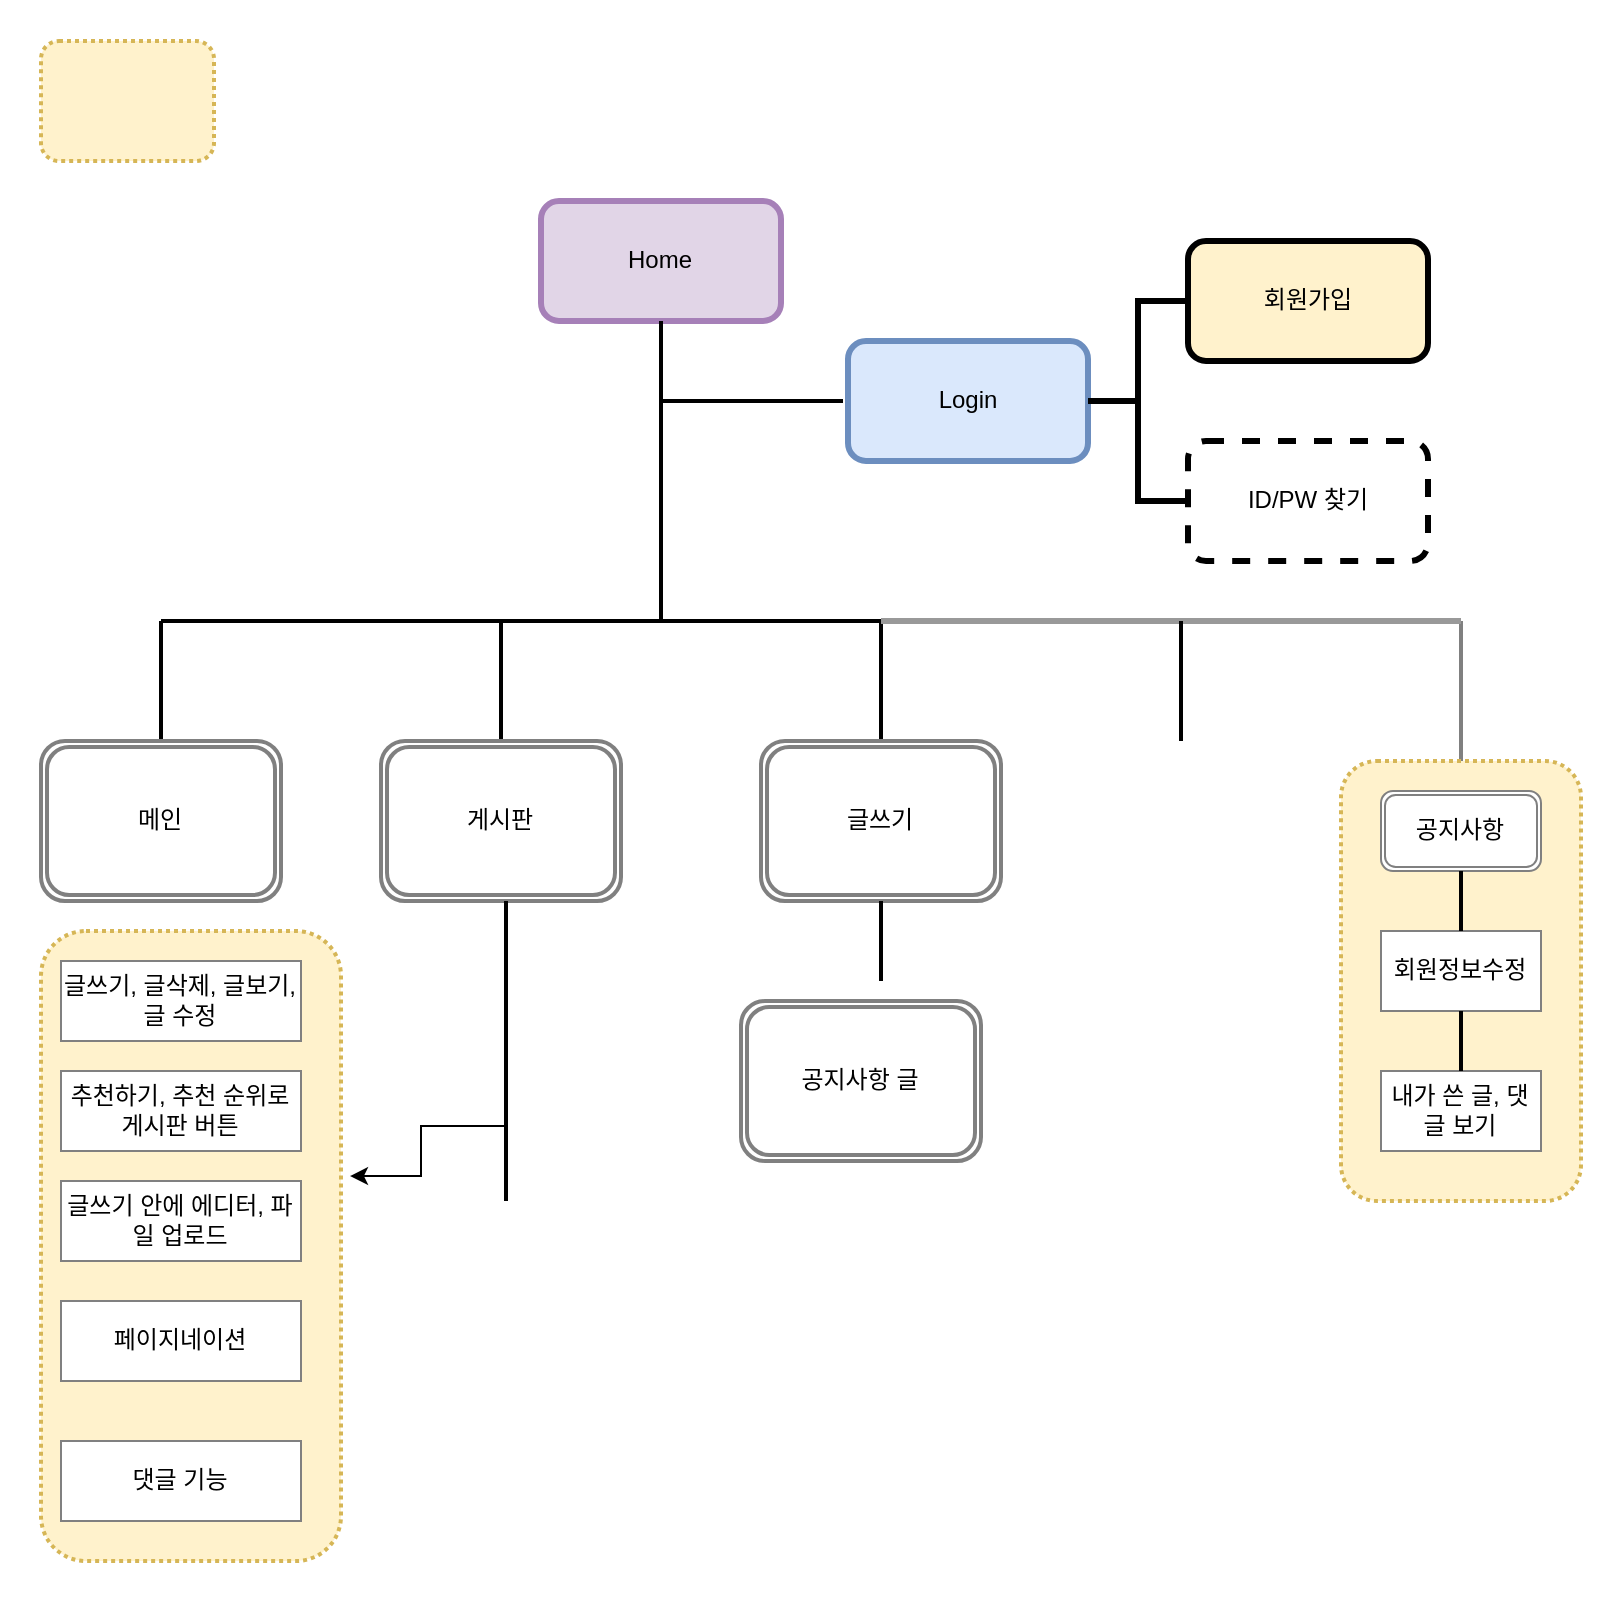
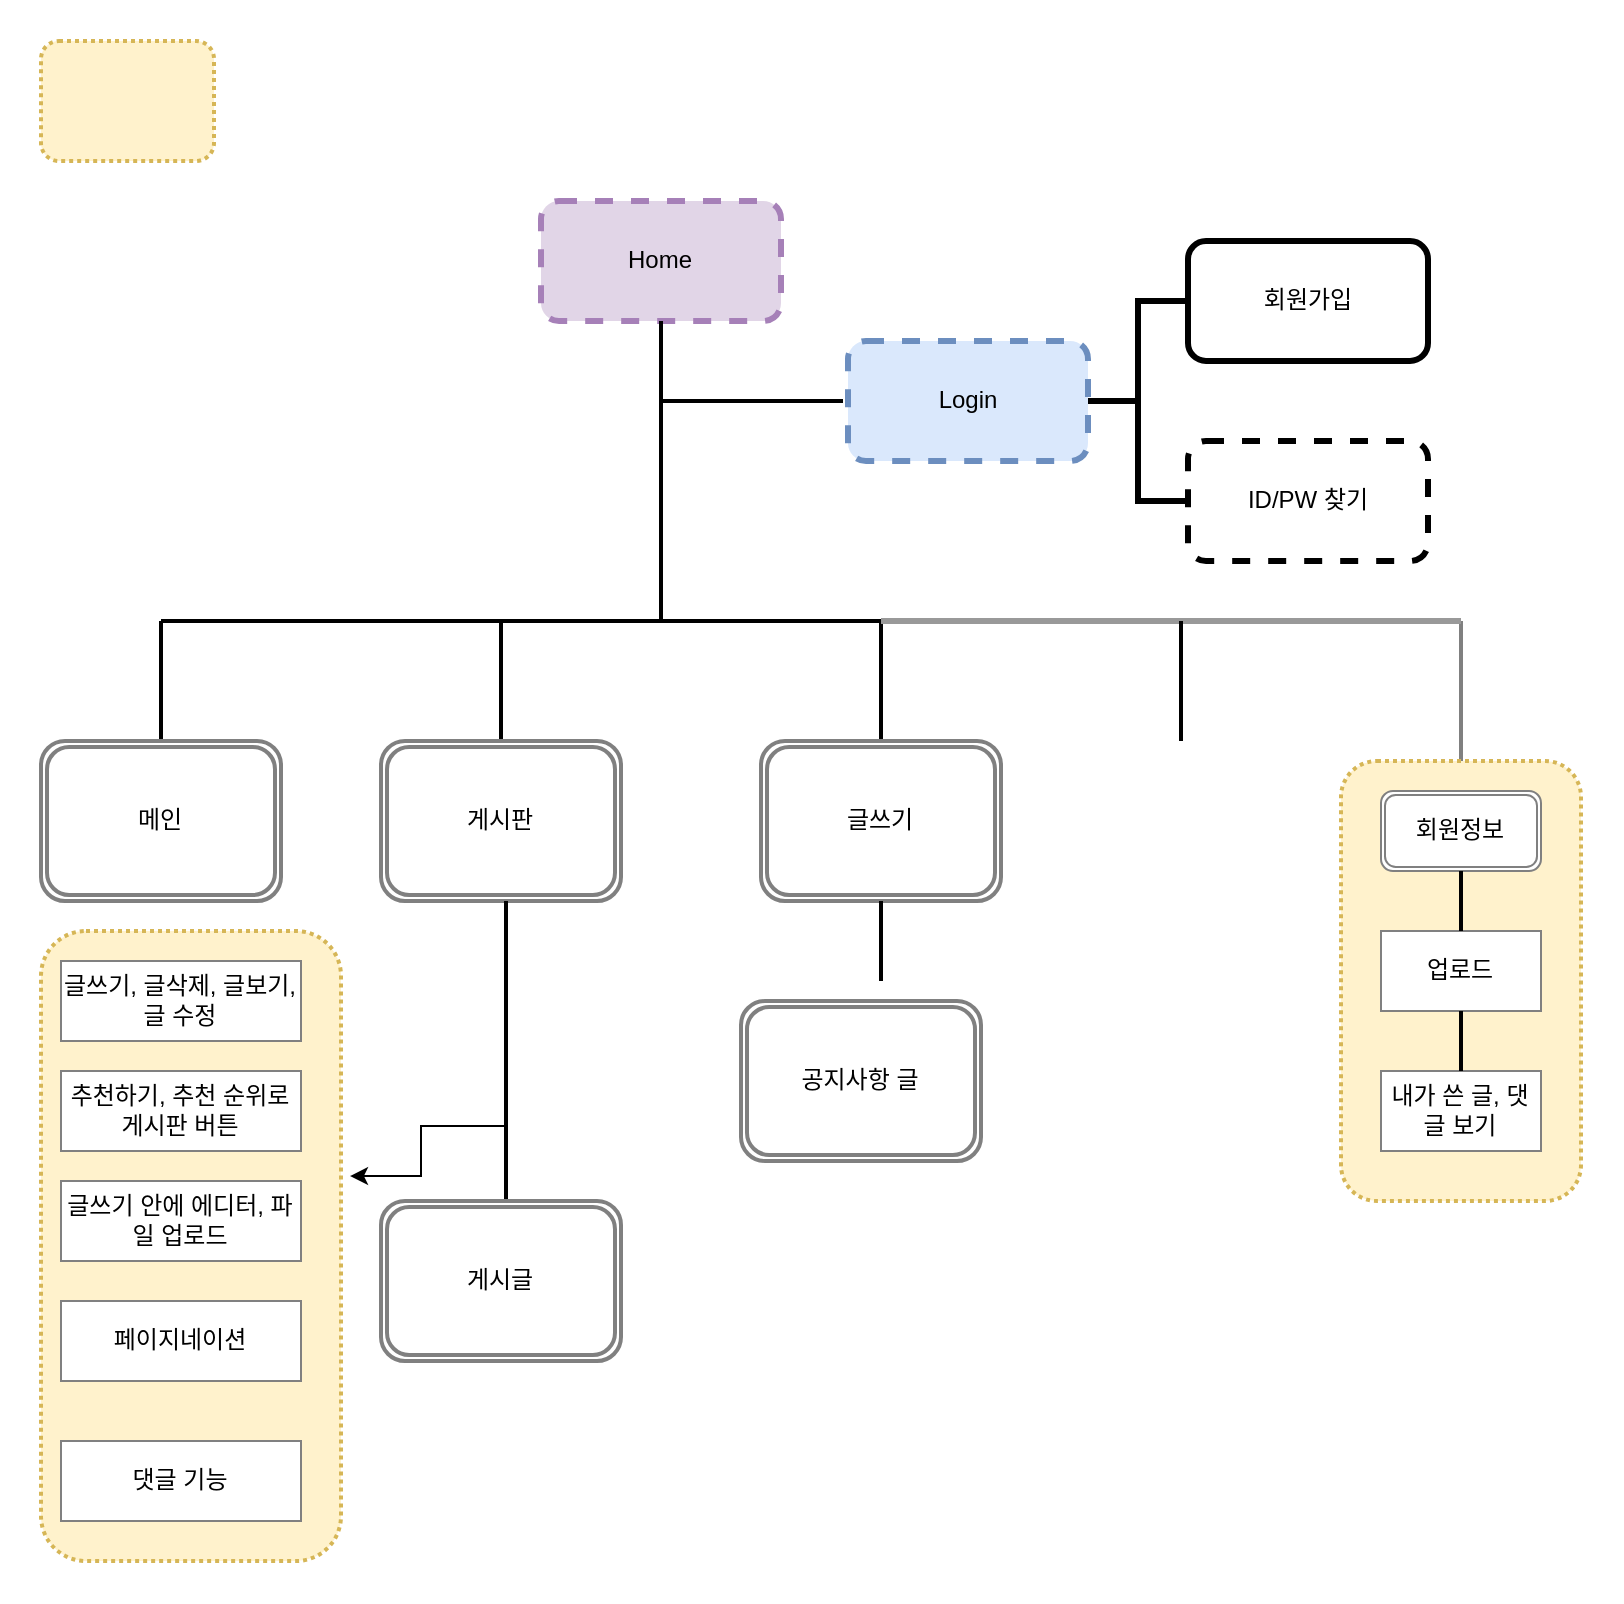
node "Home": style solid -> dashed
node "회원가입": fillcolor #fff2cc -> #ffffff
node "Login": style solid -> dashed
node "공지사항": label "공지사항" -> "회원정보"
node "회원정보수정": label "회원정보수정" -> "업로드"
node "게시글": added
